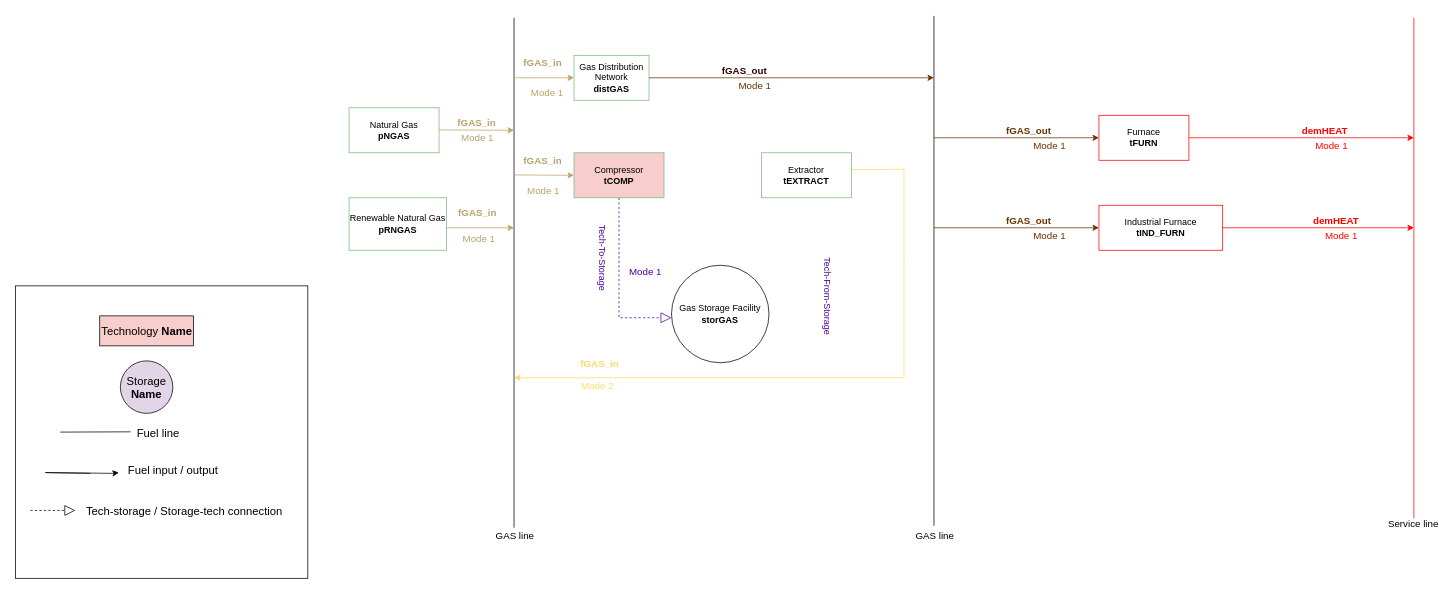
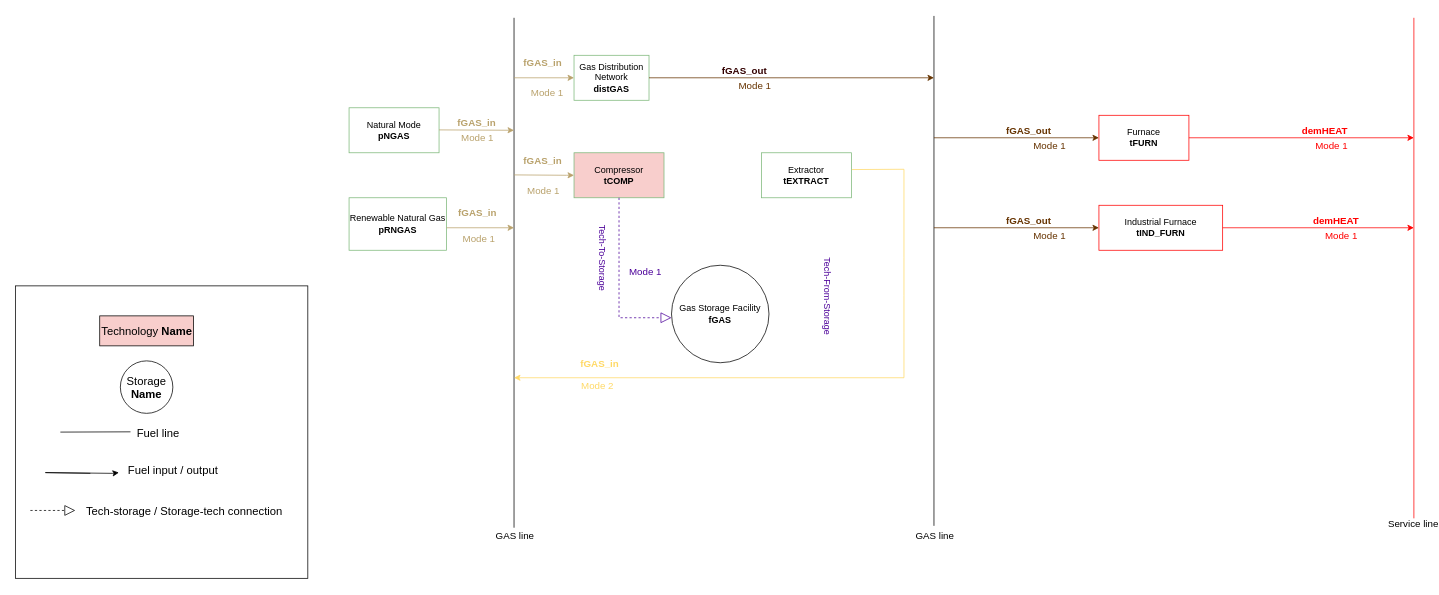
node "Natural Gas pNGAS": label "Natural Gas pNGAS" -> "Natural Mode pNGAS"
node "Gas Storage Facility storGAS": label "Gas Storage Facility storGAS" -> "Gas Storage Facility fGAS"
node "Storage Name": fillcolor #e1d5e7 -> #ffffff
